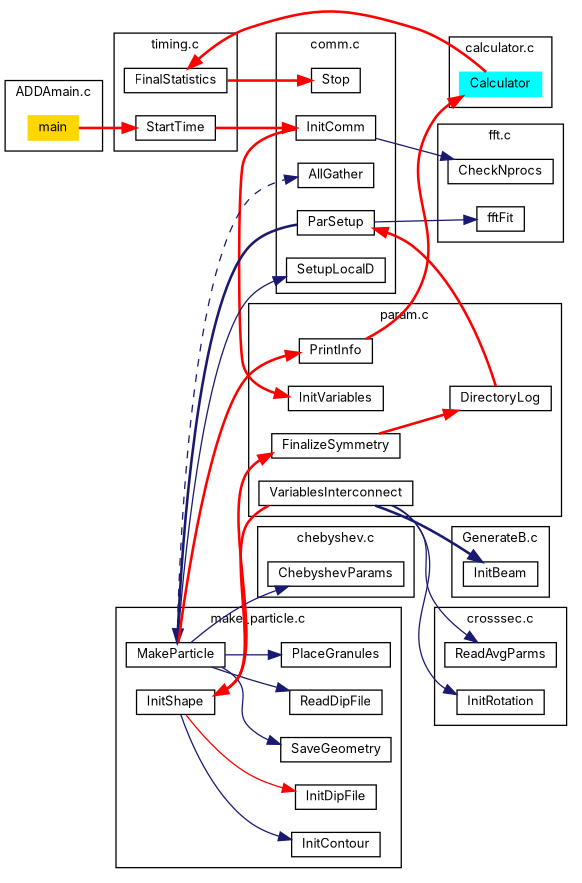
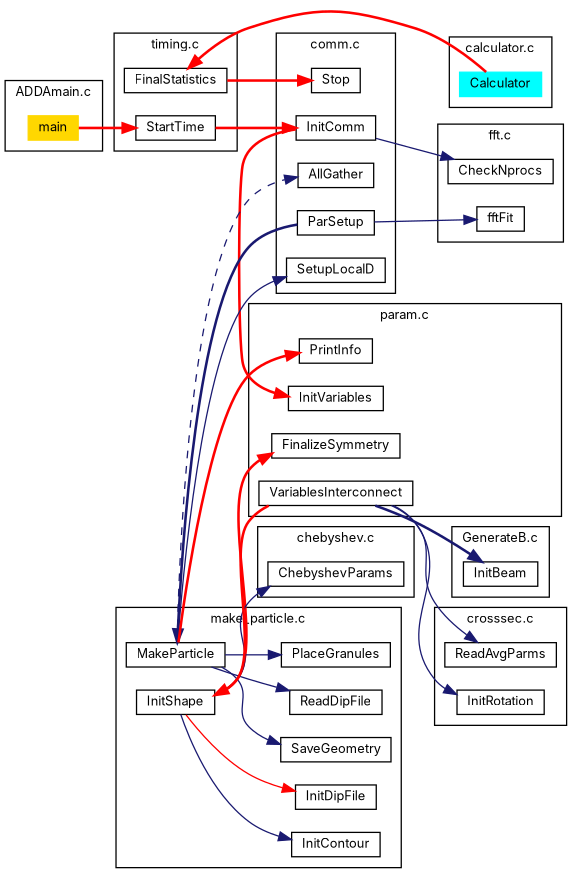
edge "PrintInfo" -> "Calculator": removed
node "DirectoryLog": removed
edge "MakeParticle" -> "ChebyshevParams": now "InitShape" -> "ChebyshevParams"
